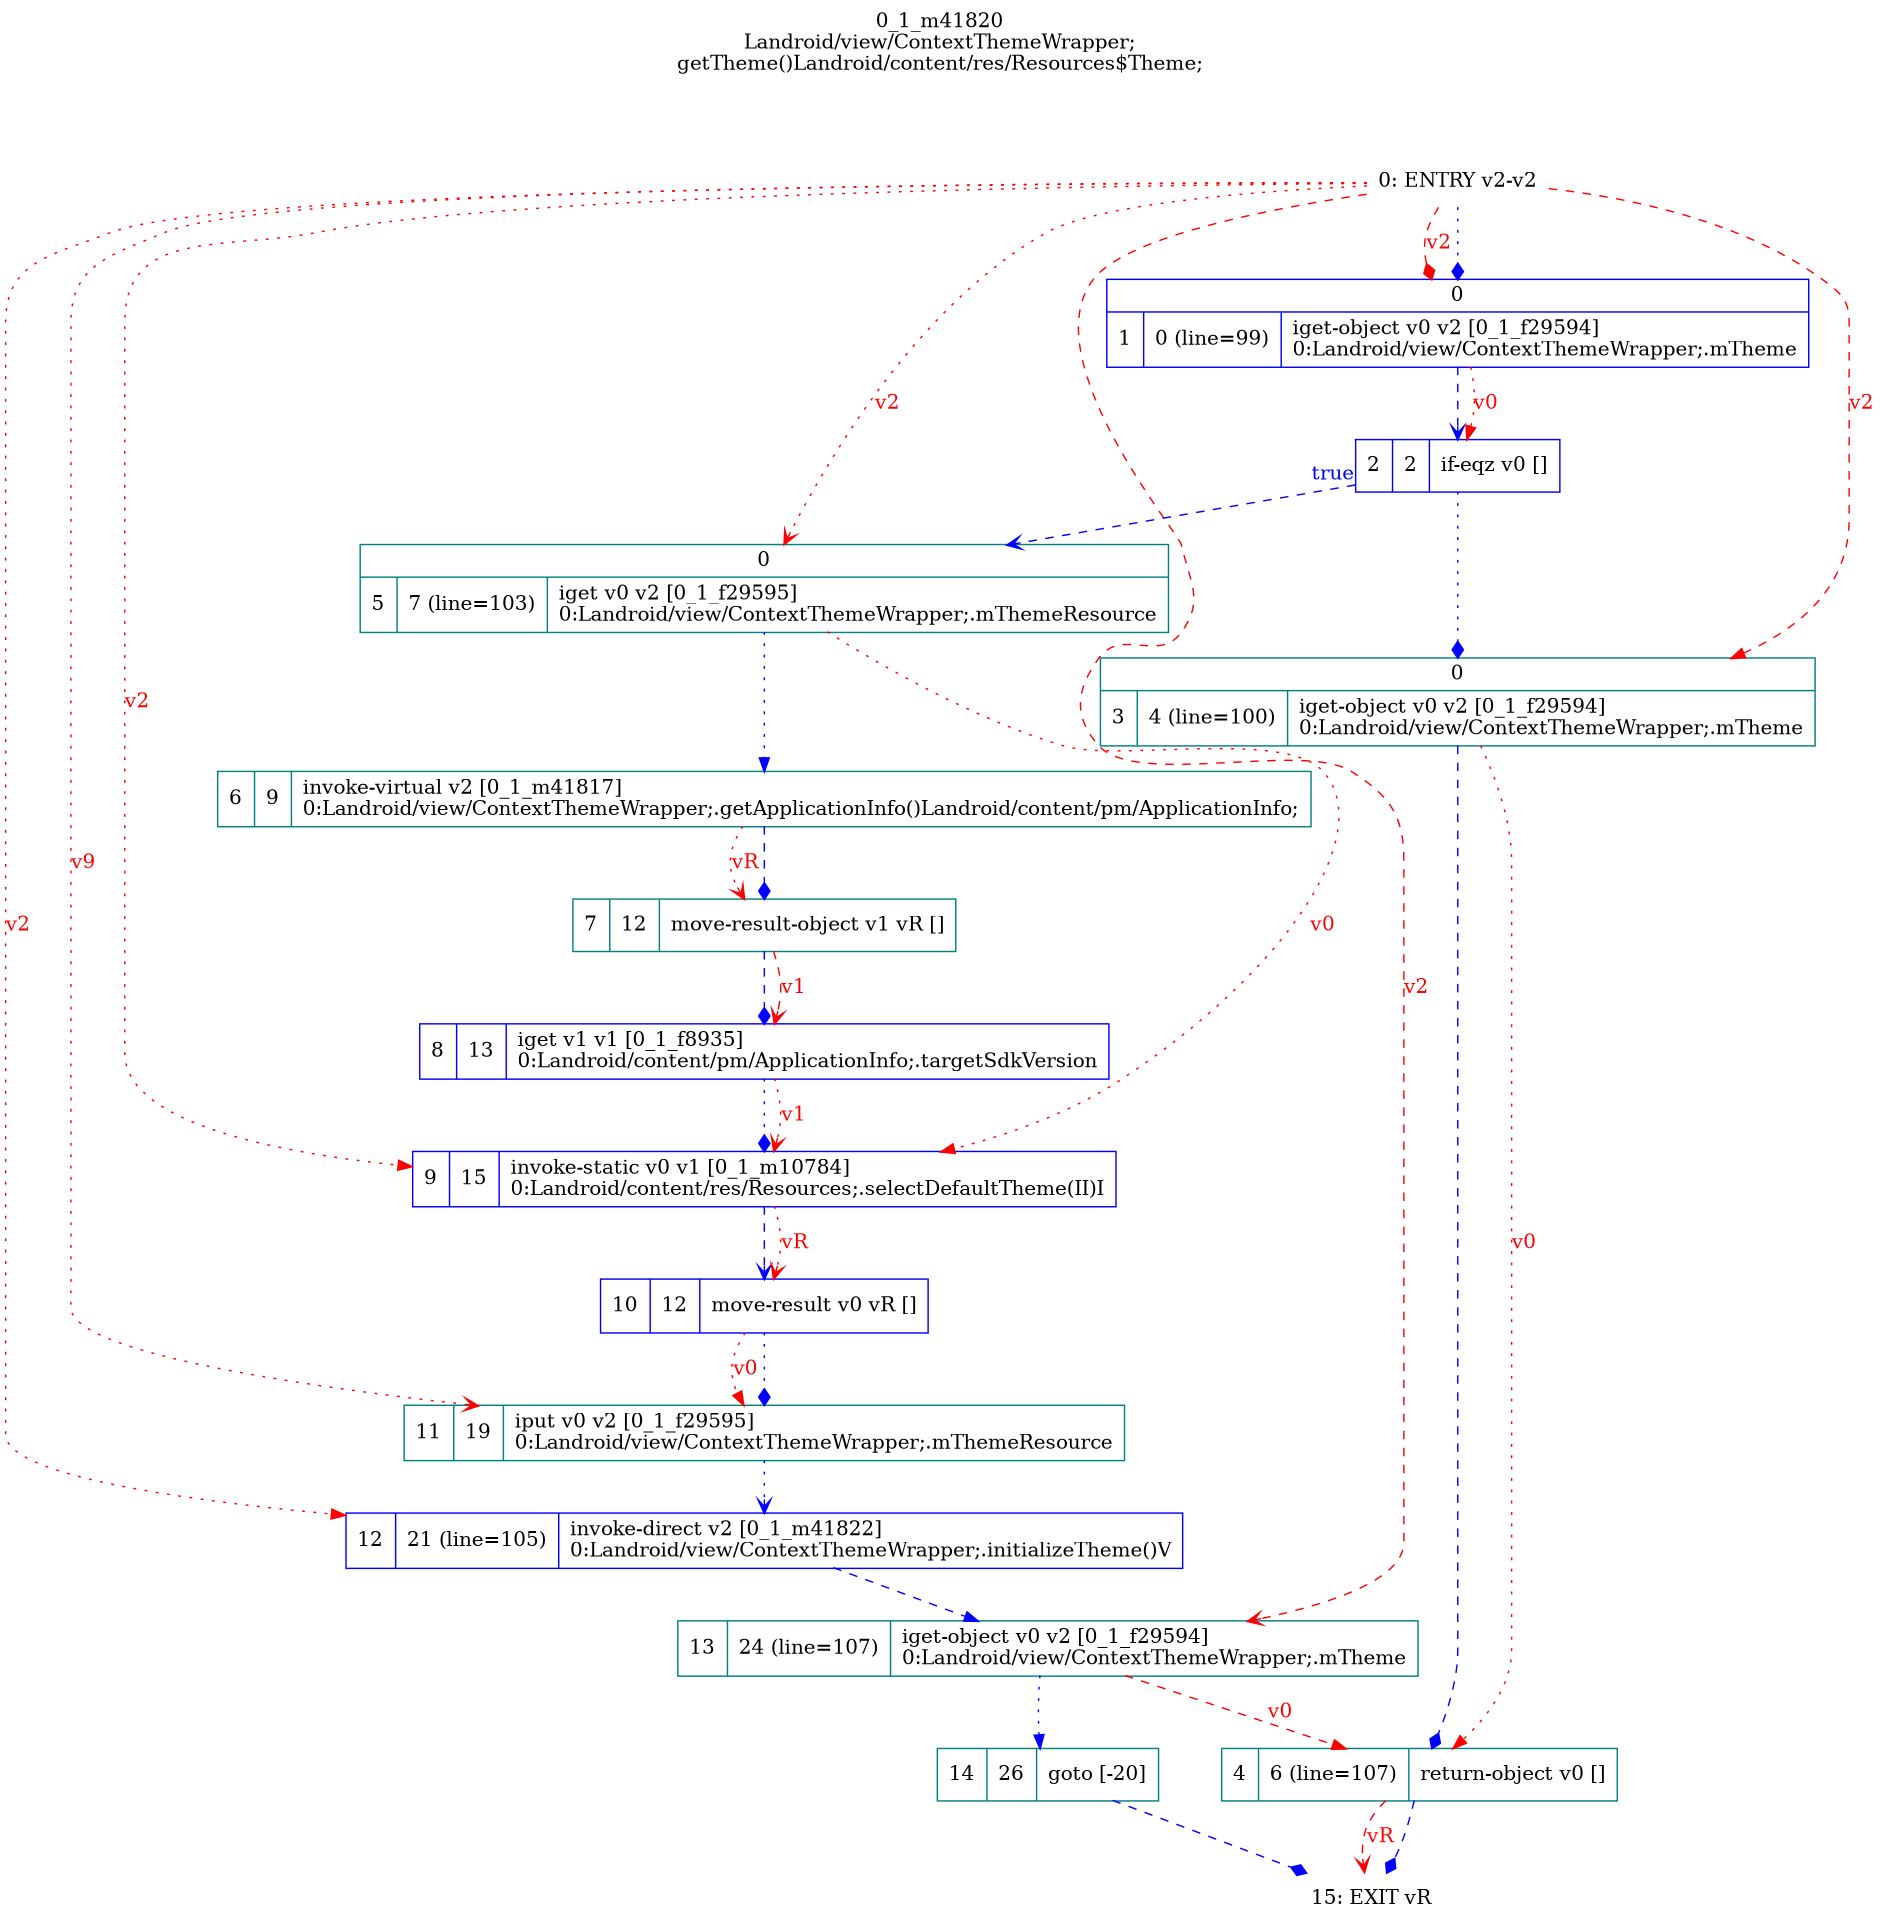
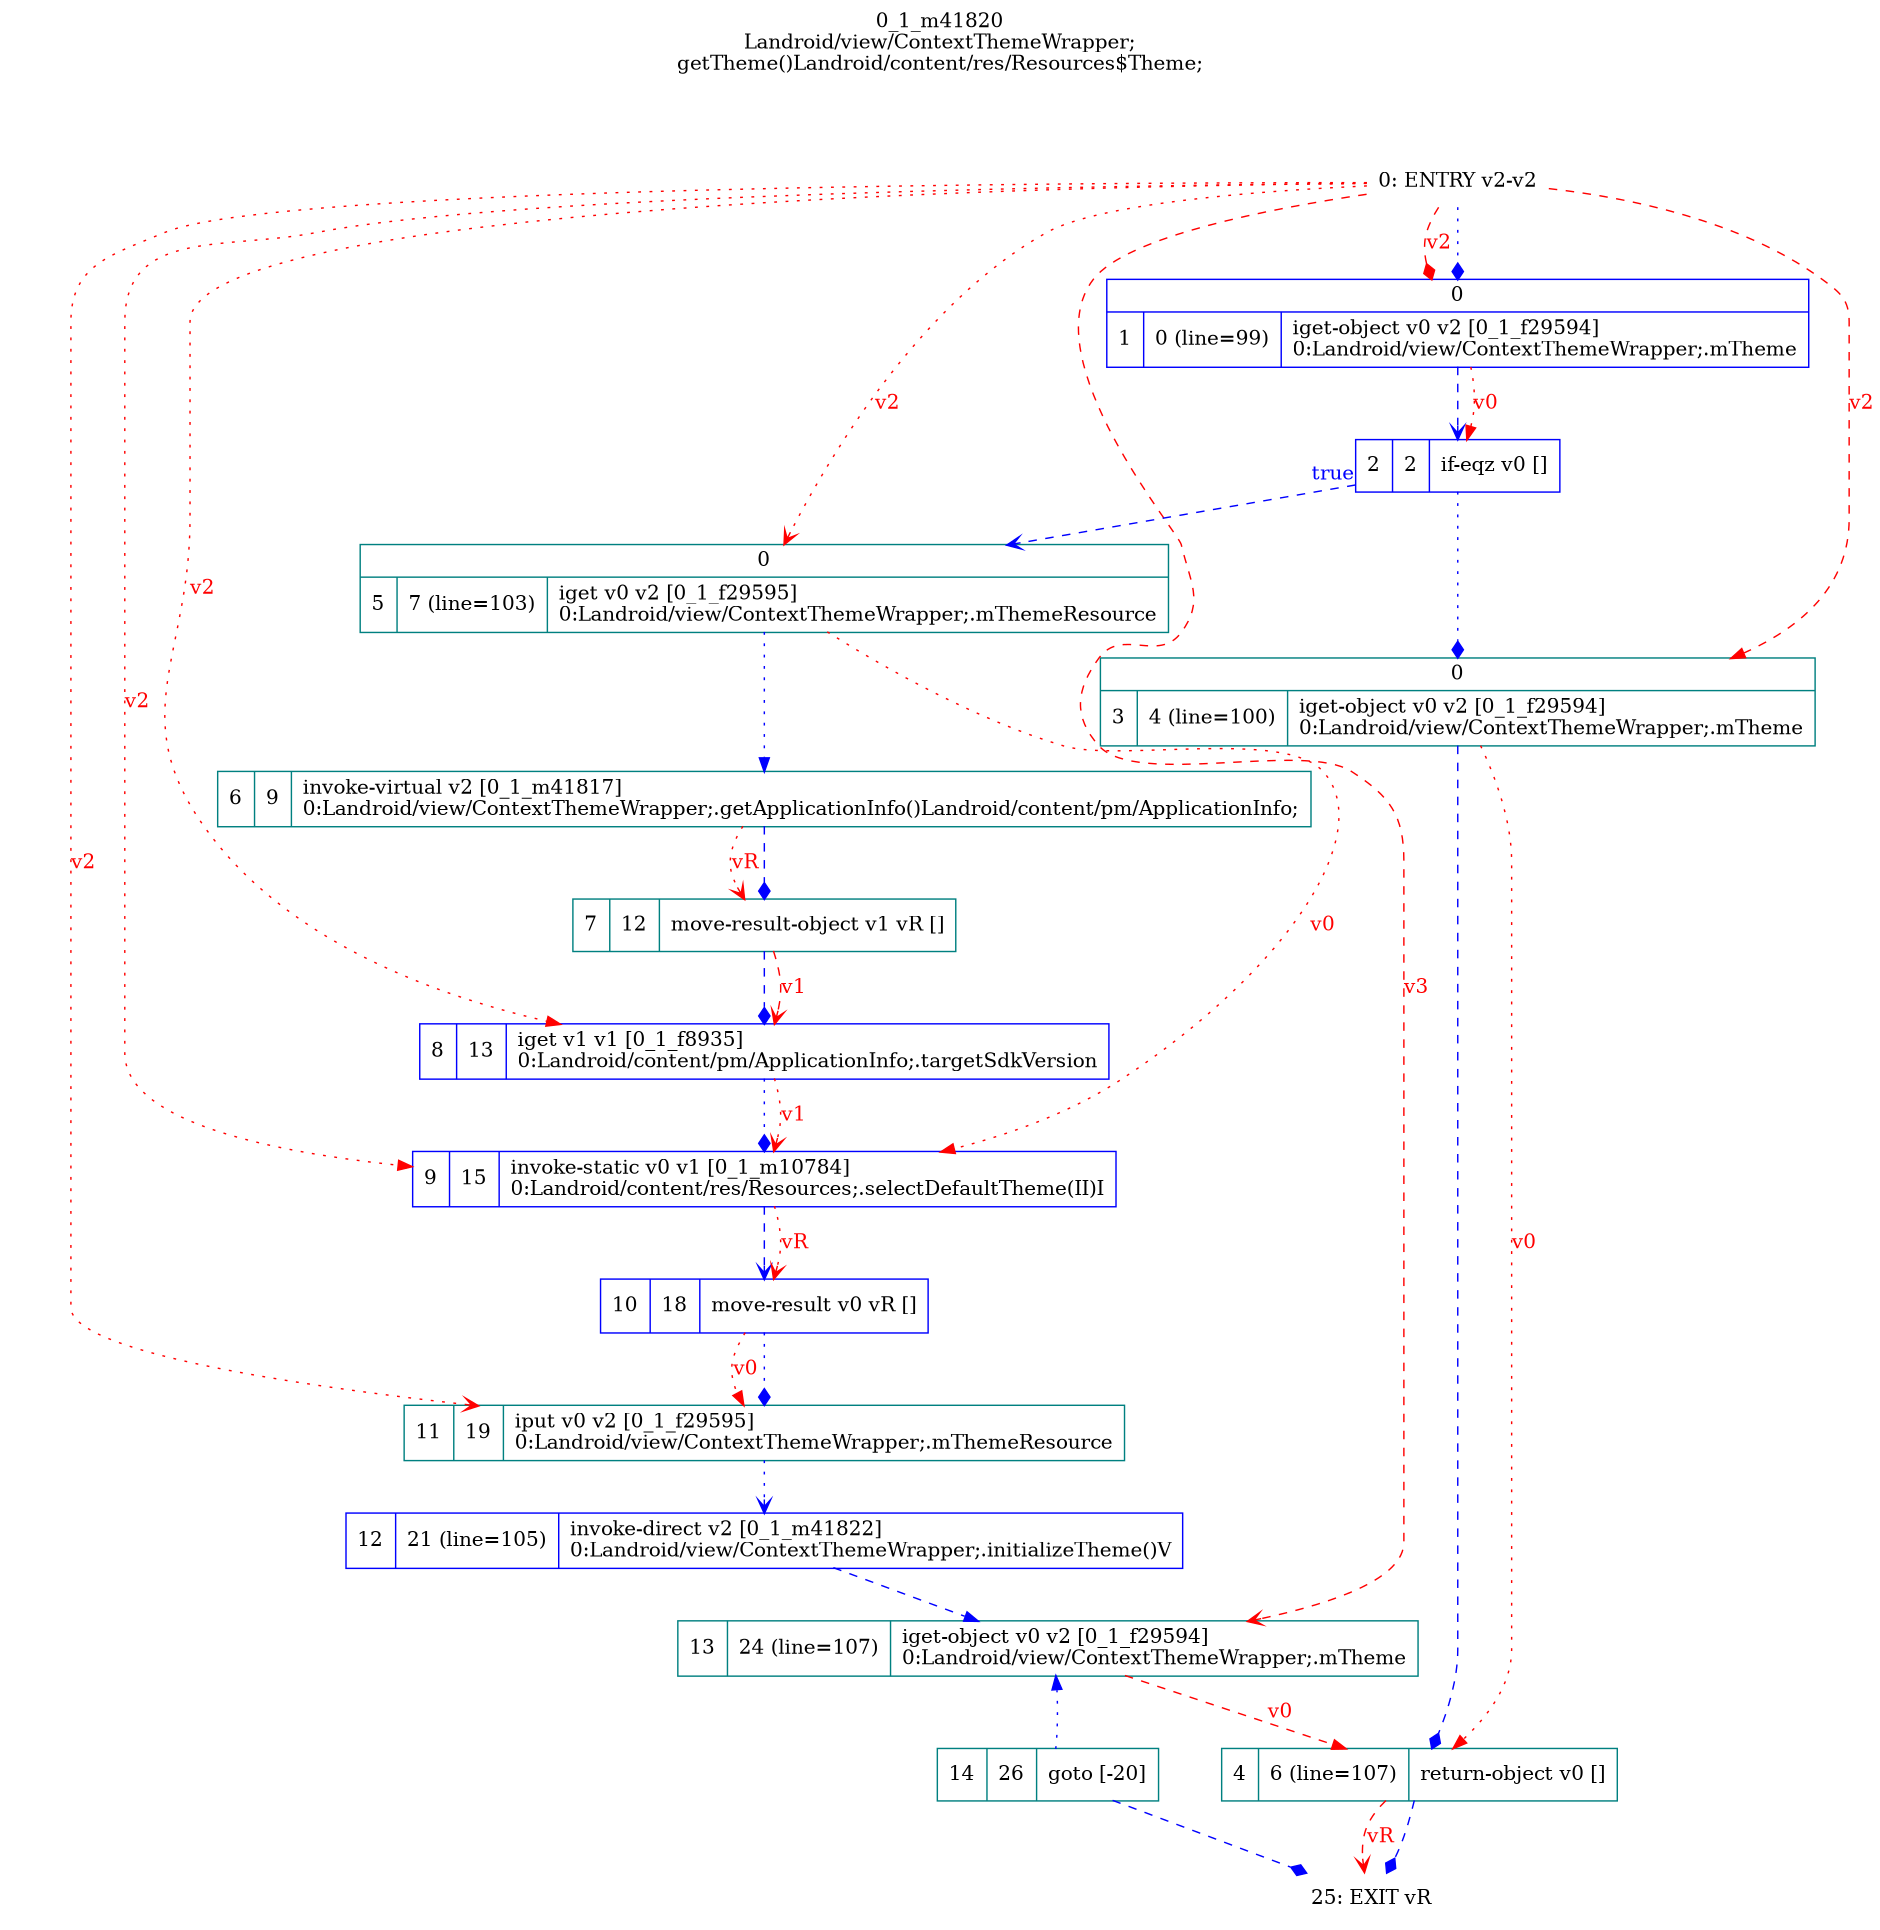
edge "0: ENTRY v2-v2" -> "12": now "0: ENTRY v2-v2" -> "8"
edge "0: ENTRY v2-v2" -> "11": label "v9" -> "v2"
edge "0: ENTRY v2-v2" -> "13": label "v2" -> "v3"
node "10": text "12" -> "18"
edge "13" -> "14": reversed
node "15: EXIT vR": label "15: EXIT vR" -> "25: EXIT vR"
